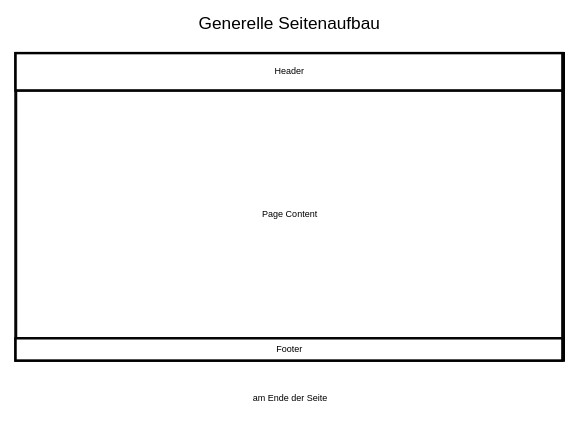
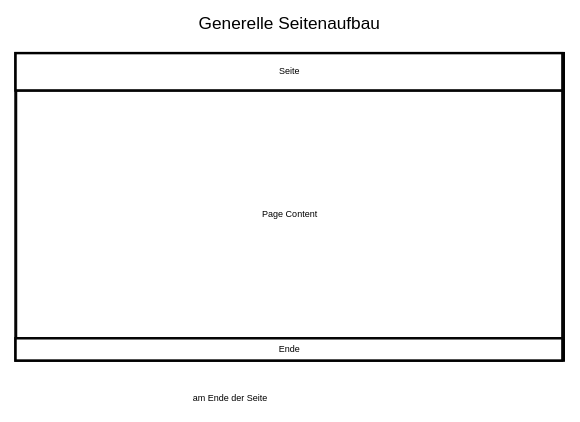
node "Header": label "Header" -> "Seite"
node "Footer": label "Footer" -> "Ende"
node "am Ende der Seite": moved (290, 398) -> (230, 398)
